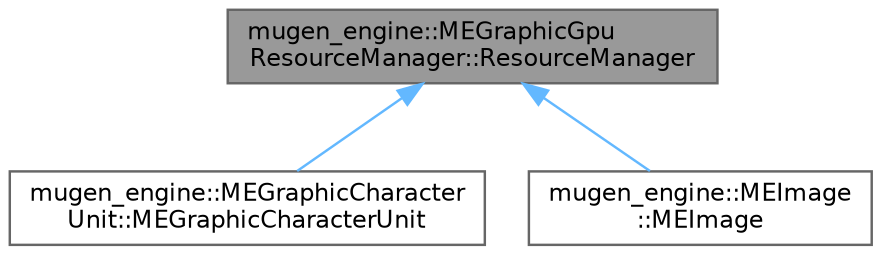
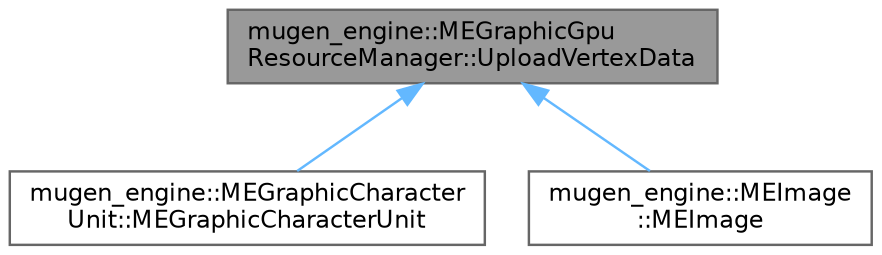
node "mugen_engine::MEGraphicGpu ResourceManager::ResourceManager": label "mugen_engine::MEGraphicGpu ResourceManager::ResourceManager" -> "mugen_engine::MEGraphicGpu ResourceManager::UploadVertexData"
